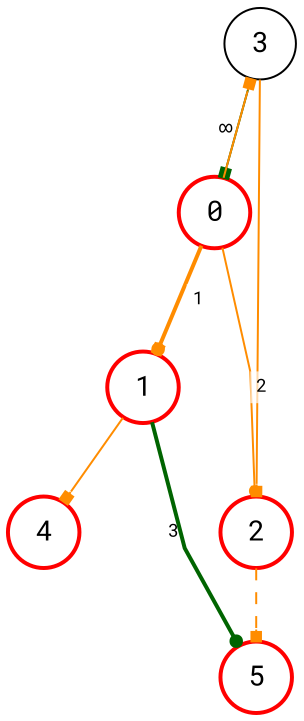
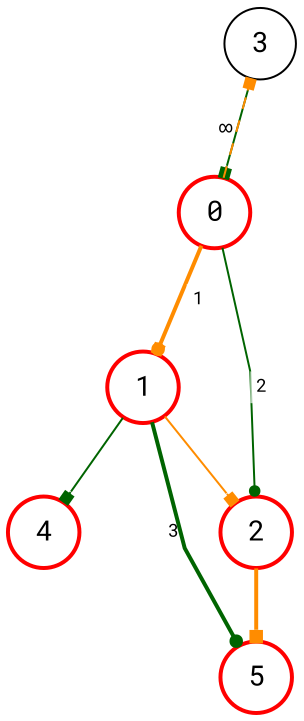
edge "0" -> "3": style solid -> dashed
edge "3" -> "2": now "1" -> "2"
edge "0" -> "2": color darkorange -> darkgreen
edge "1" -> "4": color darkorange -> darkgreen
edge "2" -> "5": style dashed -> bold
